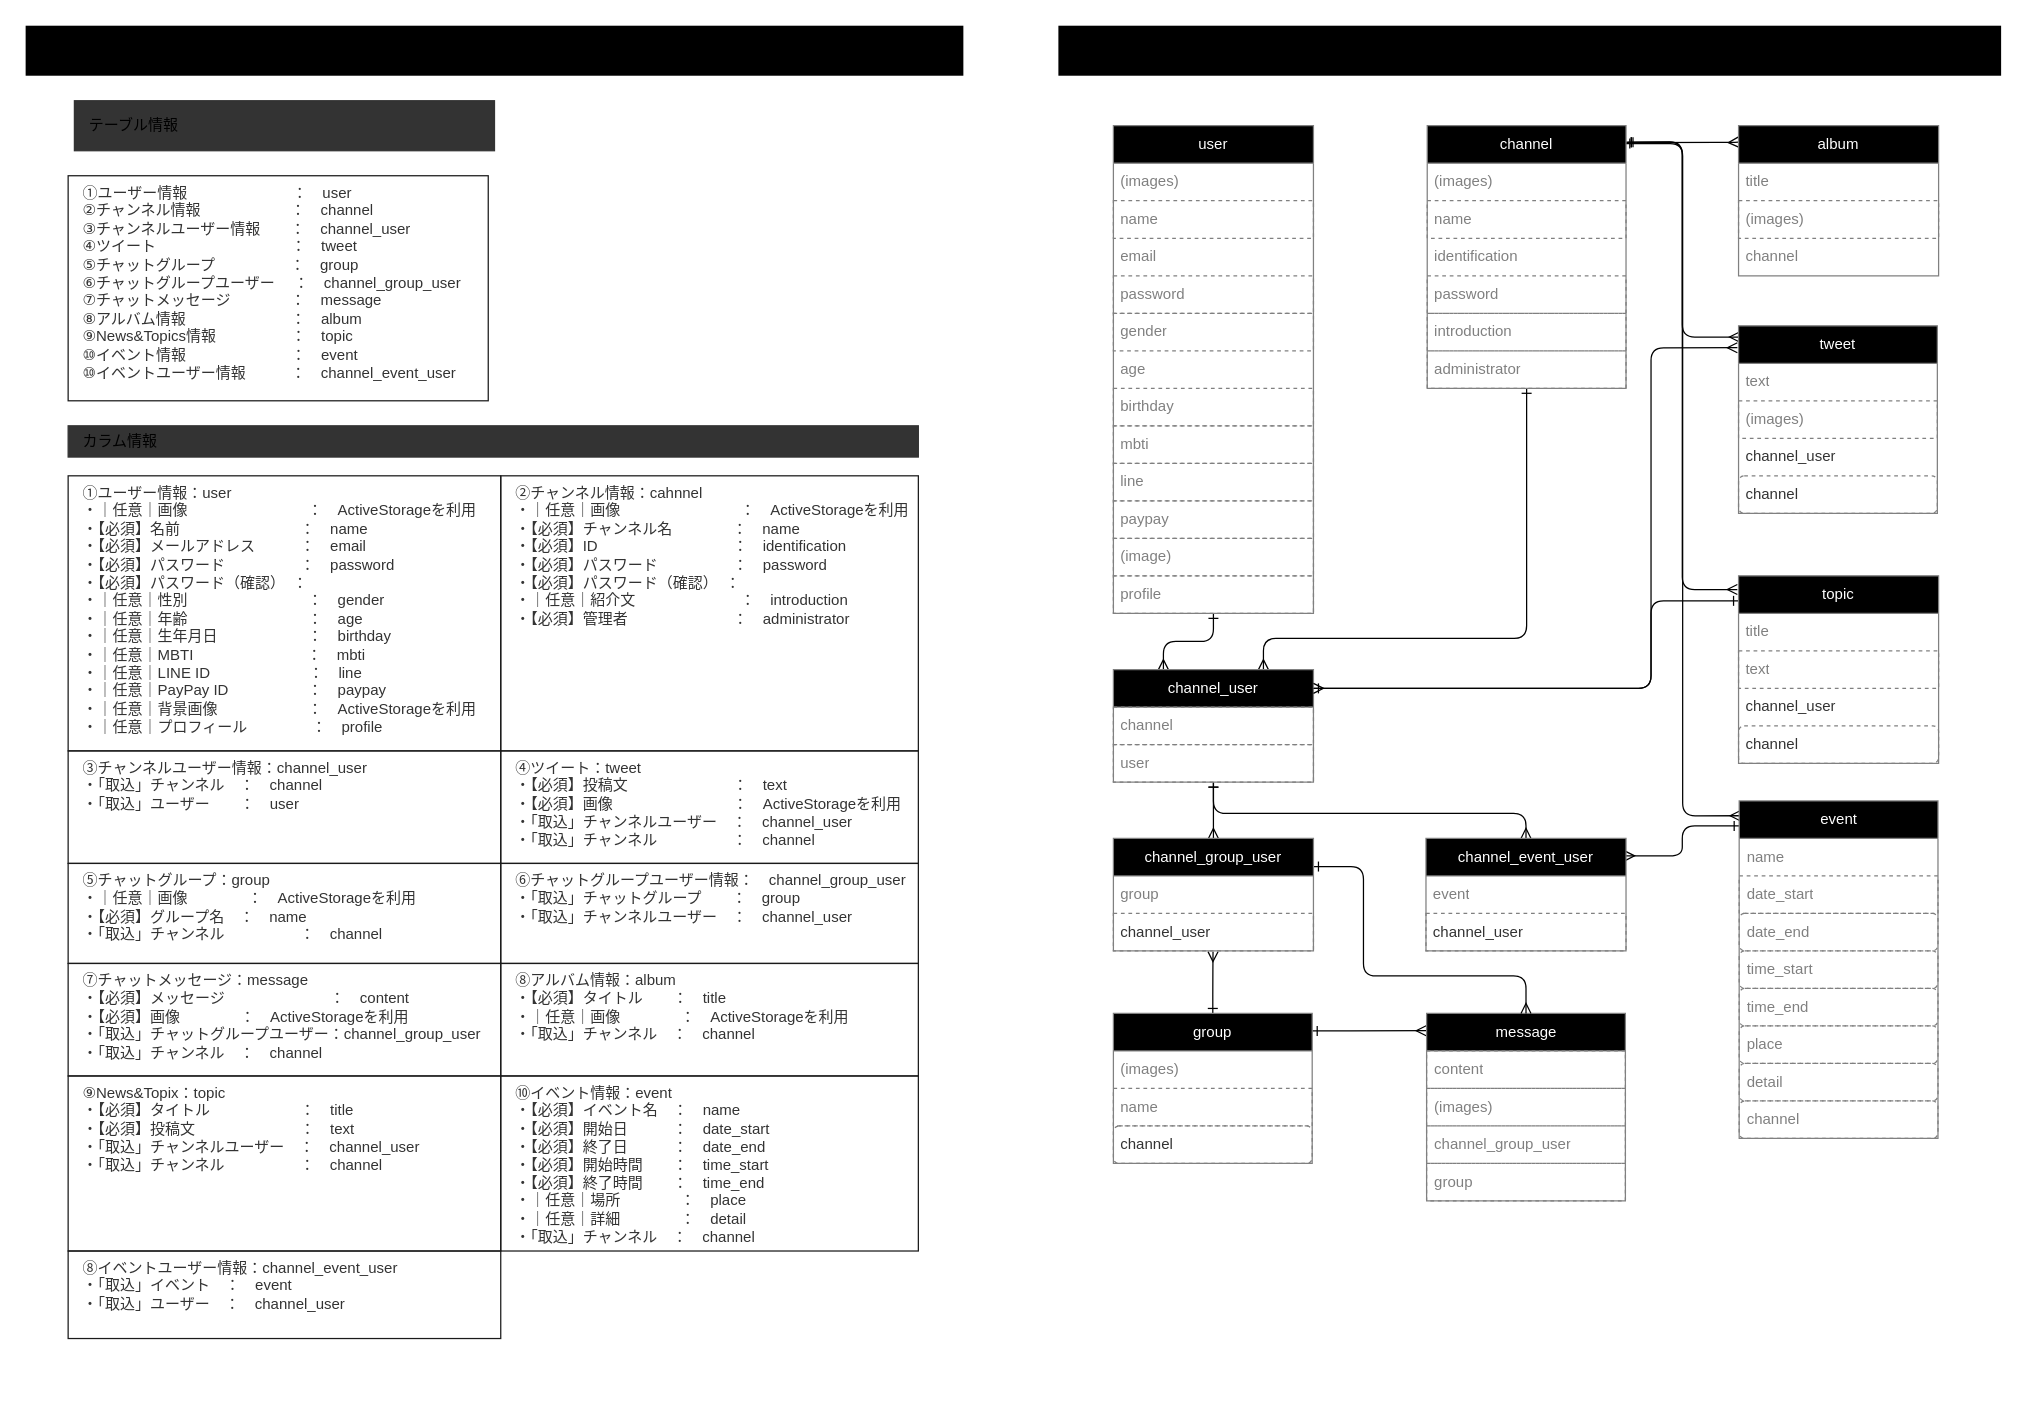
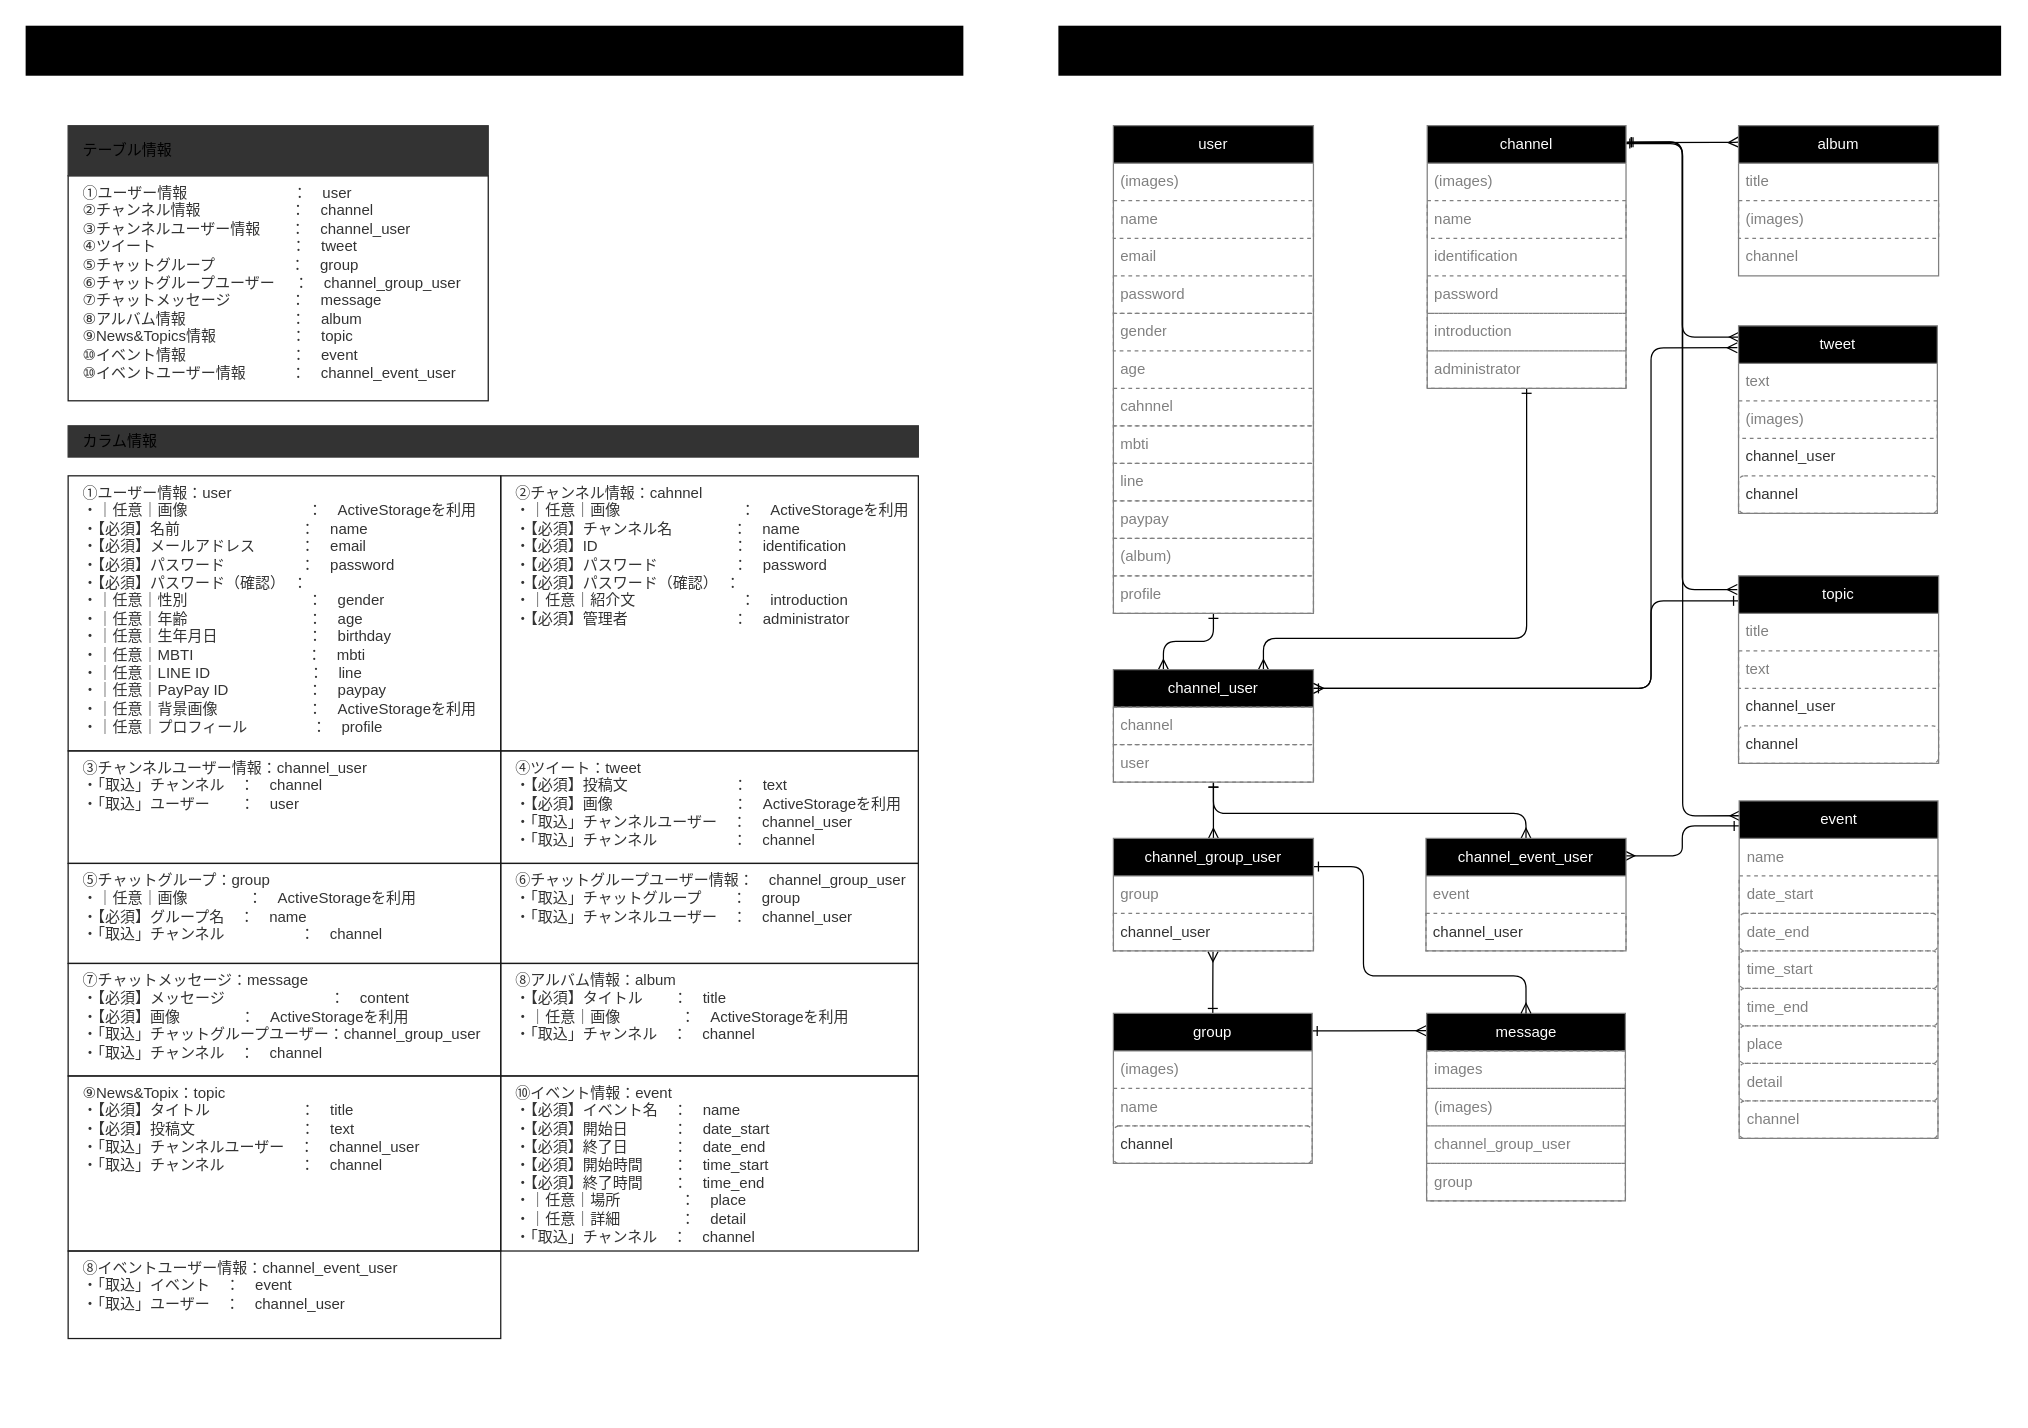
node "テーブル情報": moved (284, 126) -> (278, 151)
node "birthday": label "birthday" -> "cahnnel"
node "(image)": label "(image)" -> "(album)"
node "content": label "content" -> "images"
